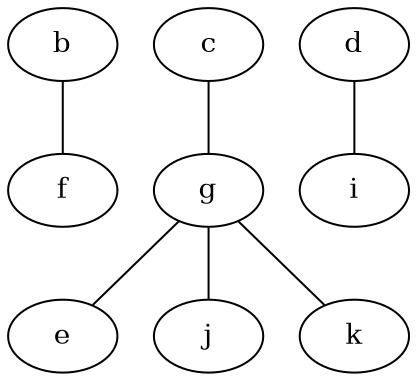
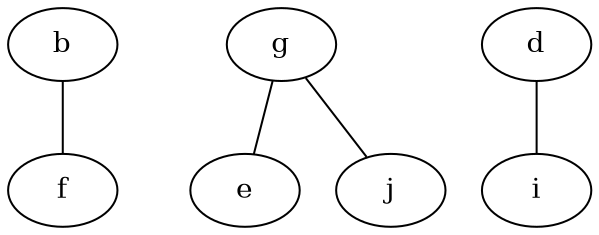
node "c": removed
node "k": removed
